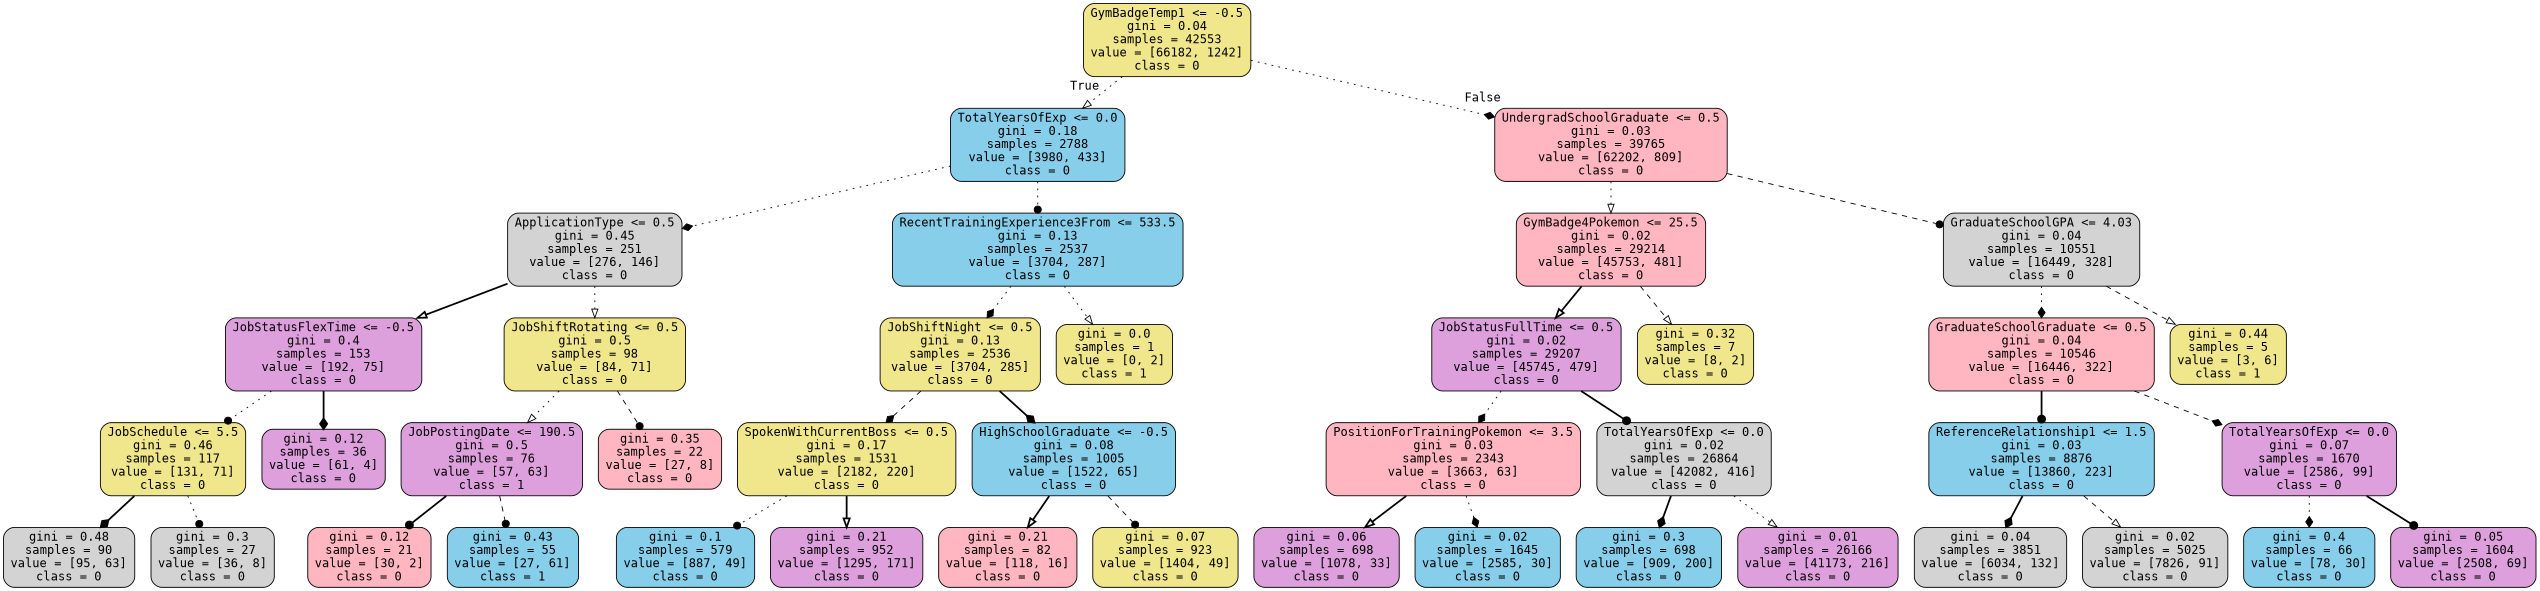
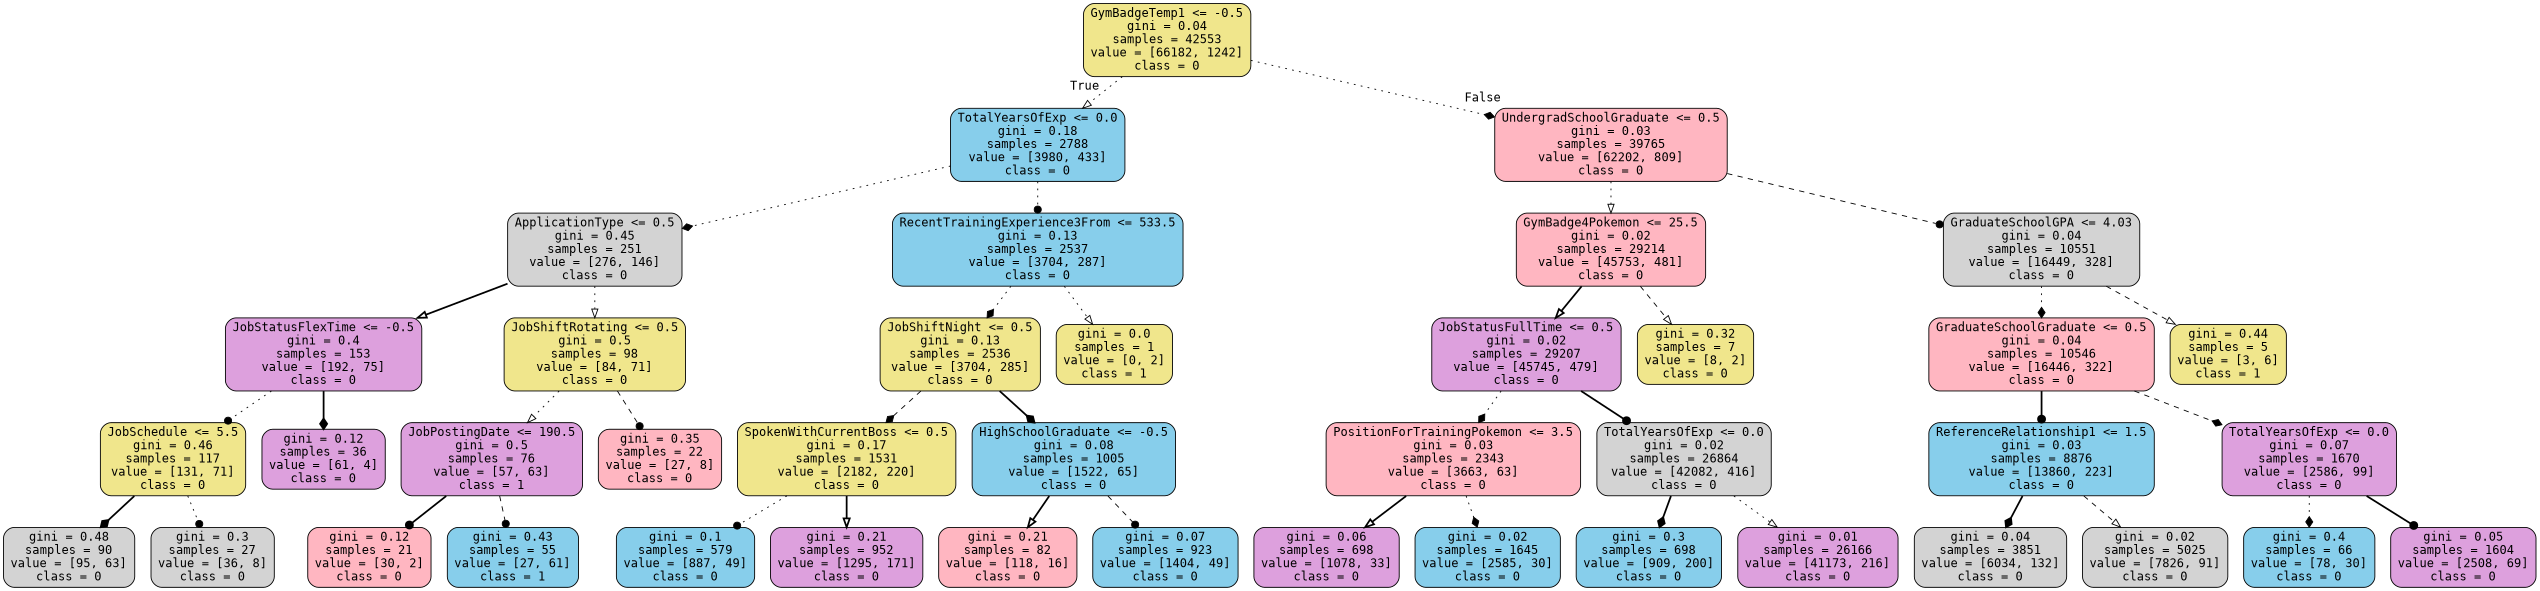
node "gini = 0.07 samples = 923 value = [1404, 49] class = 0": fillcolor khaki -> skyblue
